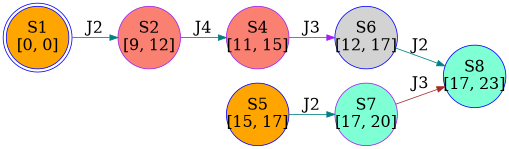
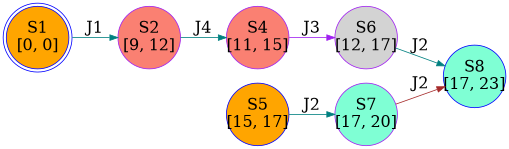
edge "S1 [0, 0]" -> "S2 [9, 12]": label "J2" -> "J1"
node "S6 [12, 17]": color blue -> purple
edge "S7 [17, 20]" -> "S8 [17, 23]": label "J3" -> "J2"
